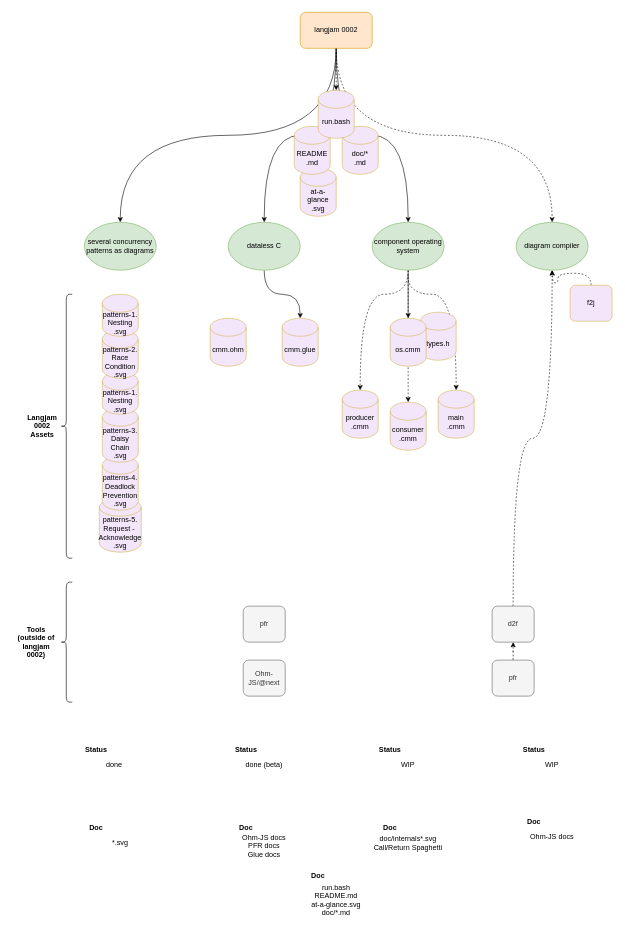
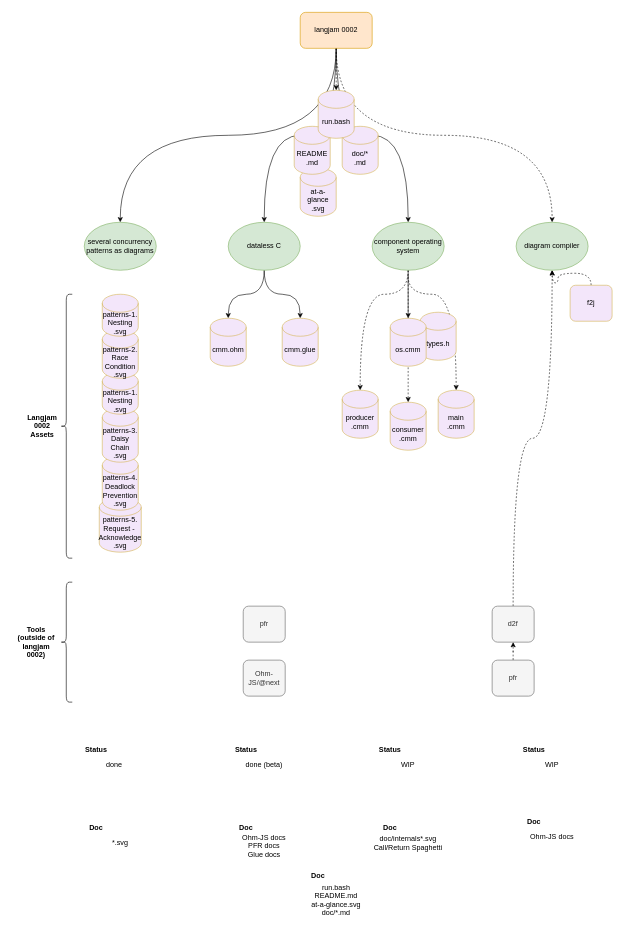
edge "dataless C" -> "cmm.ohm": added
